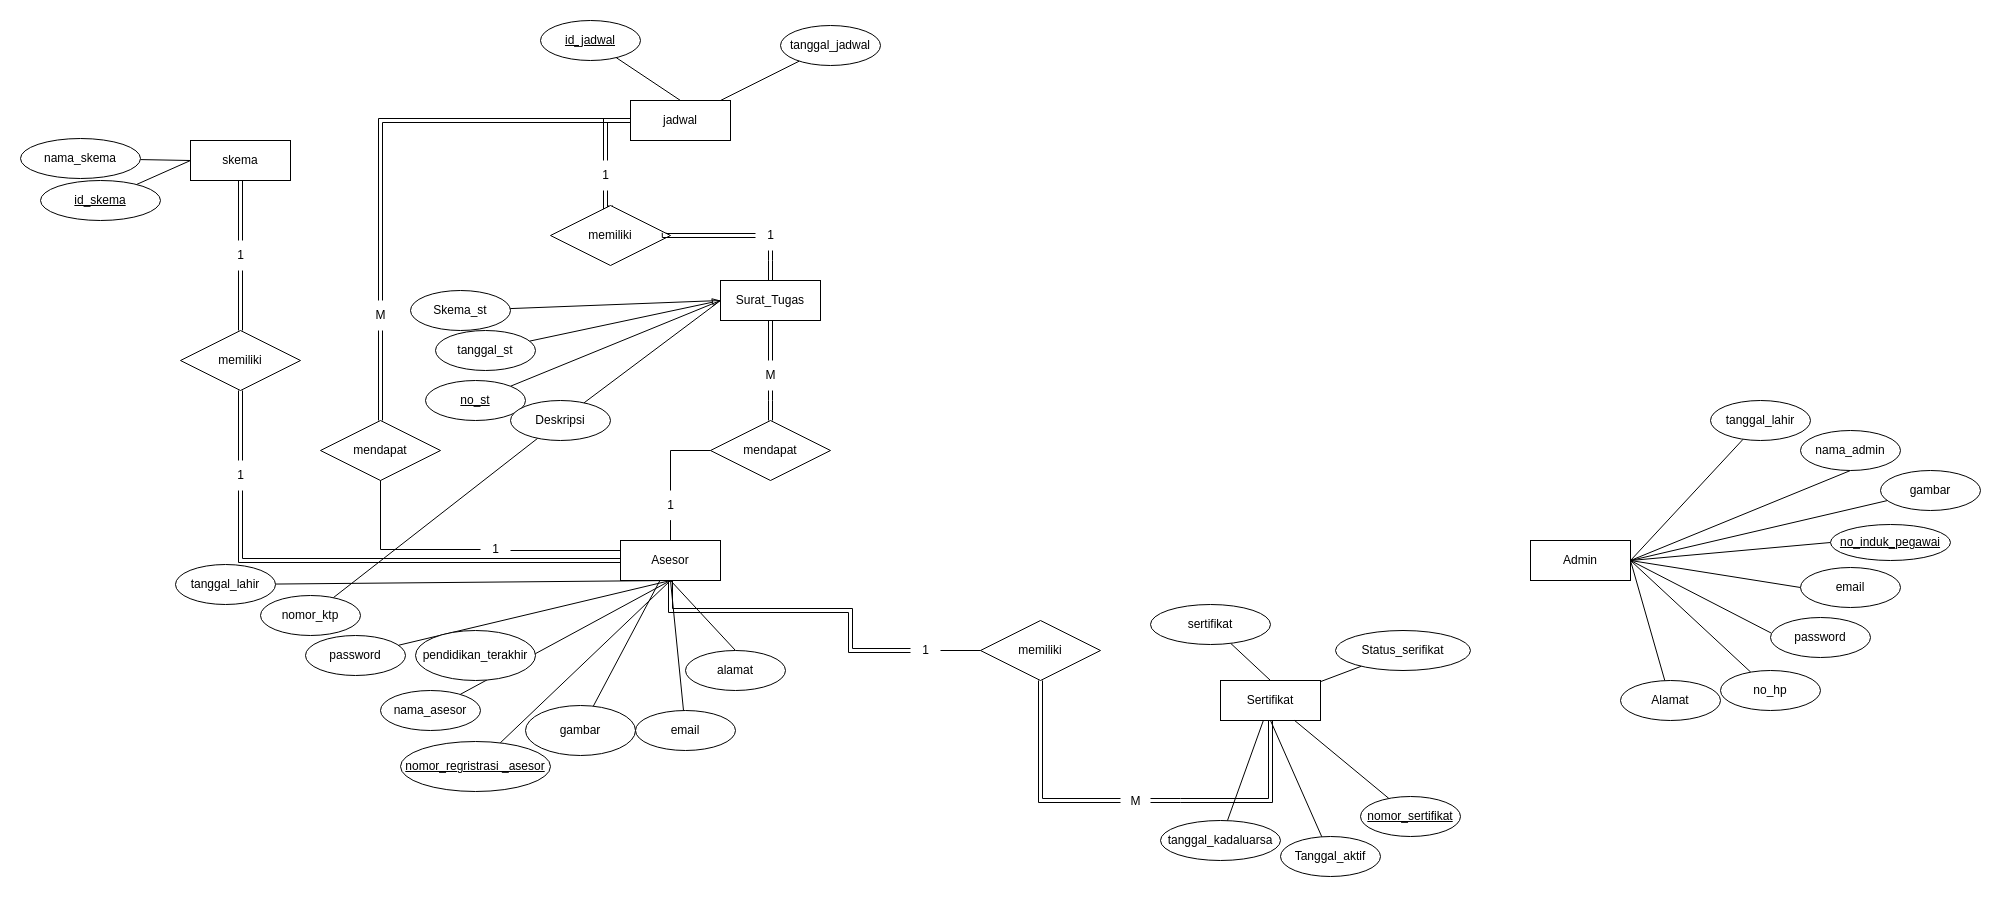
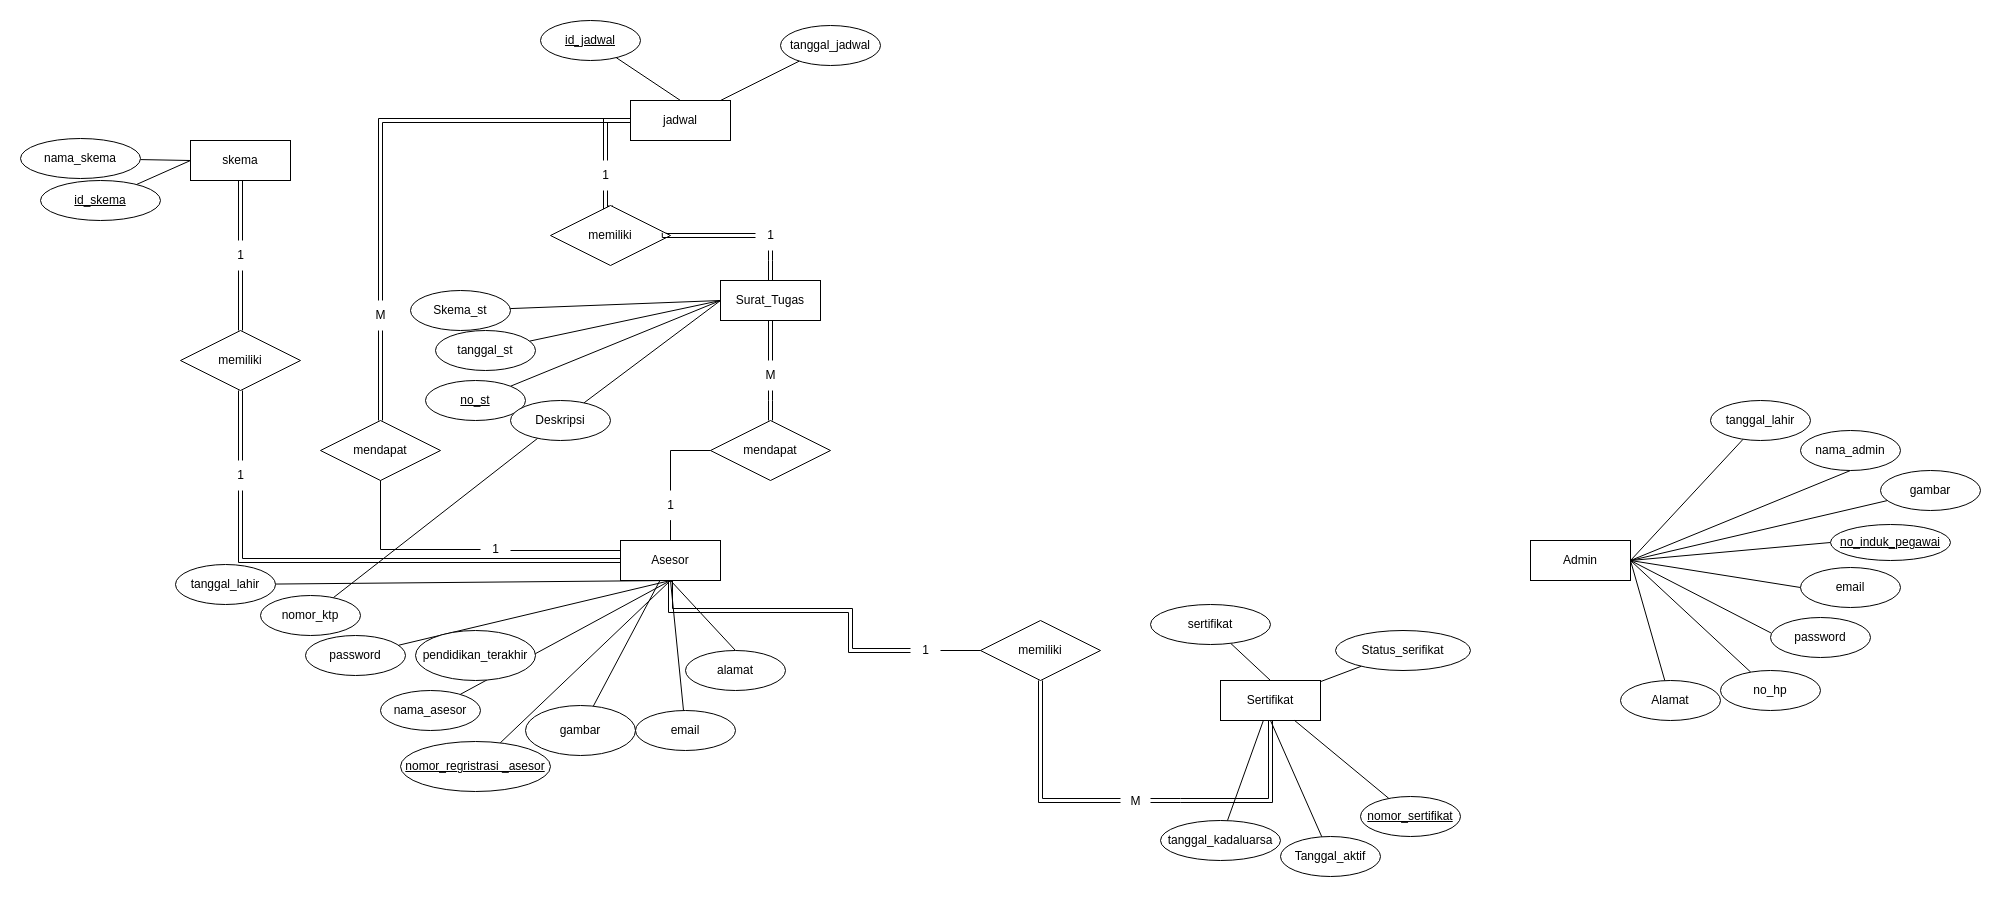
edge "tanggal_st" -> "Surat_Tugas": arrowhead block -> none
